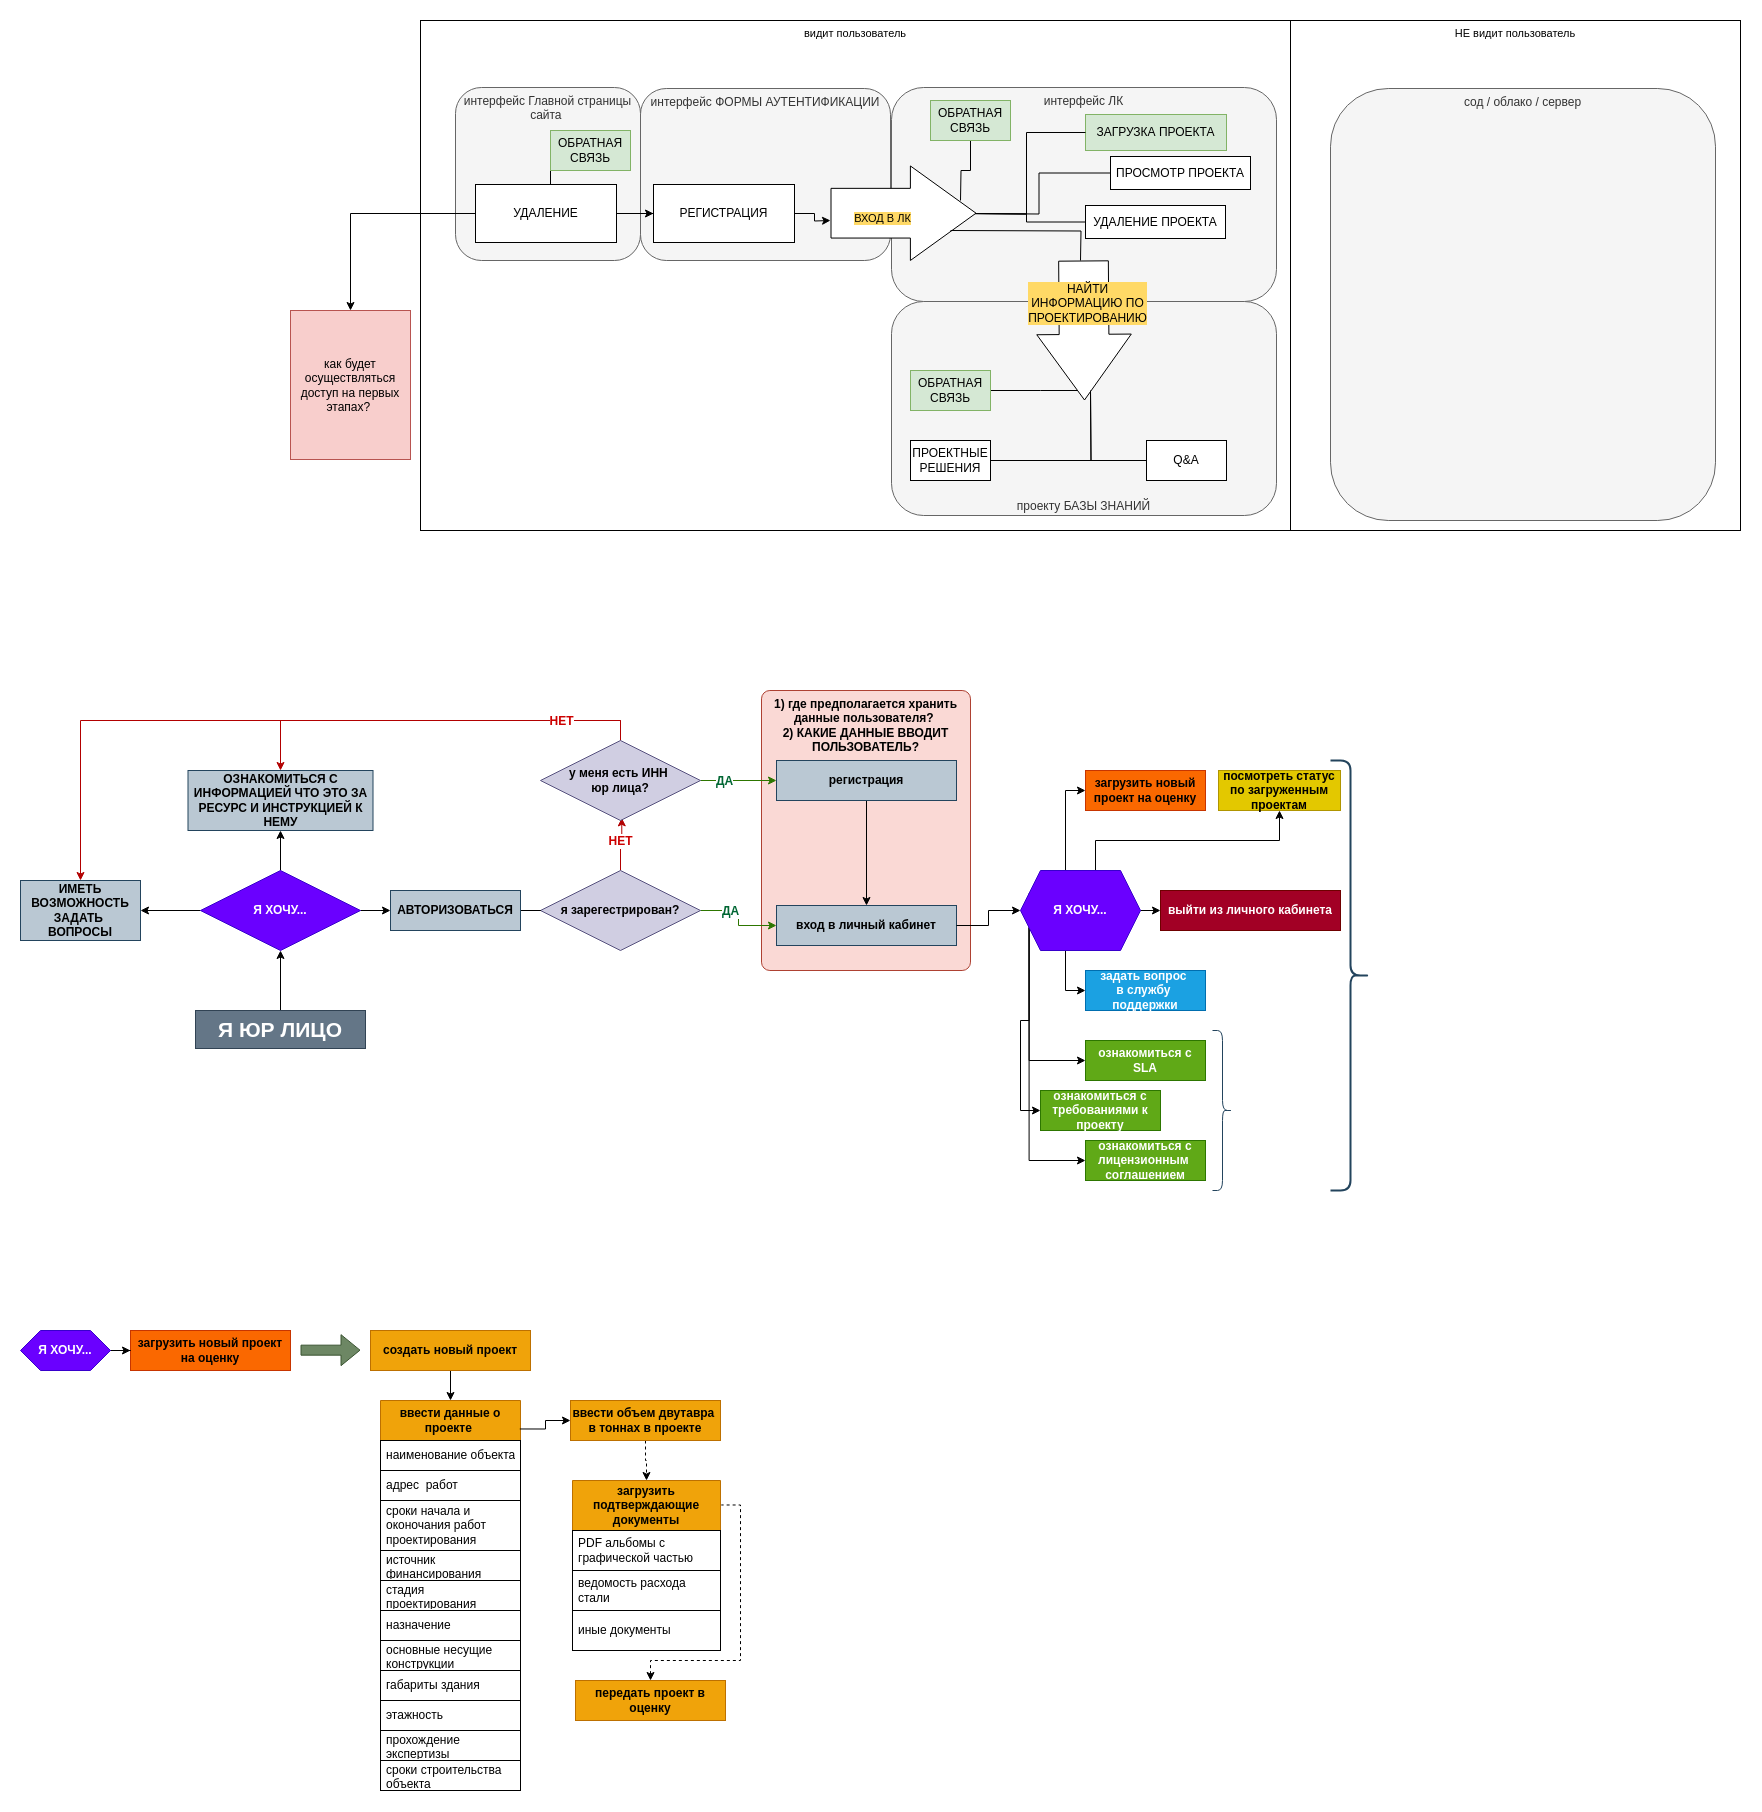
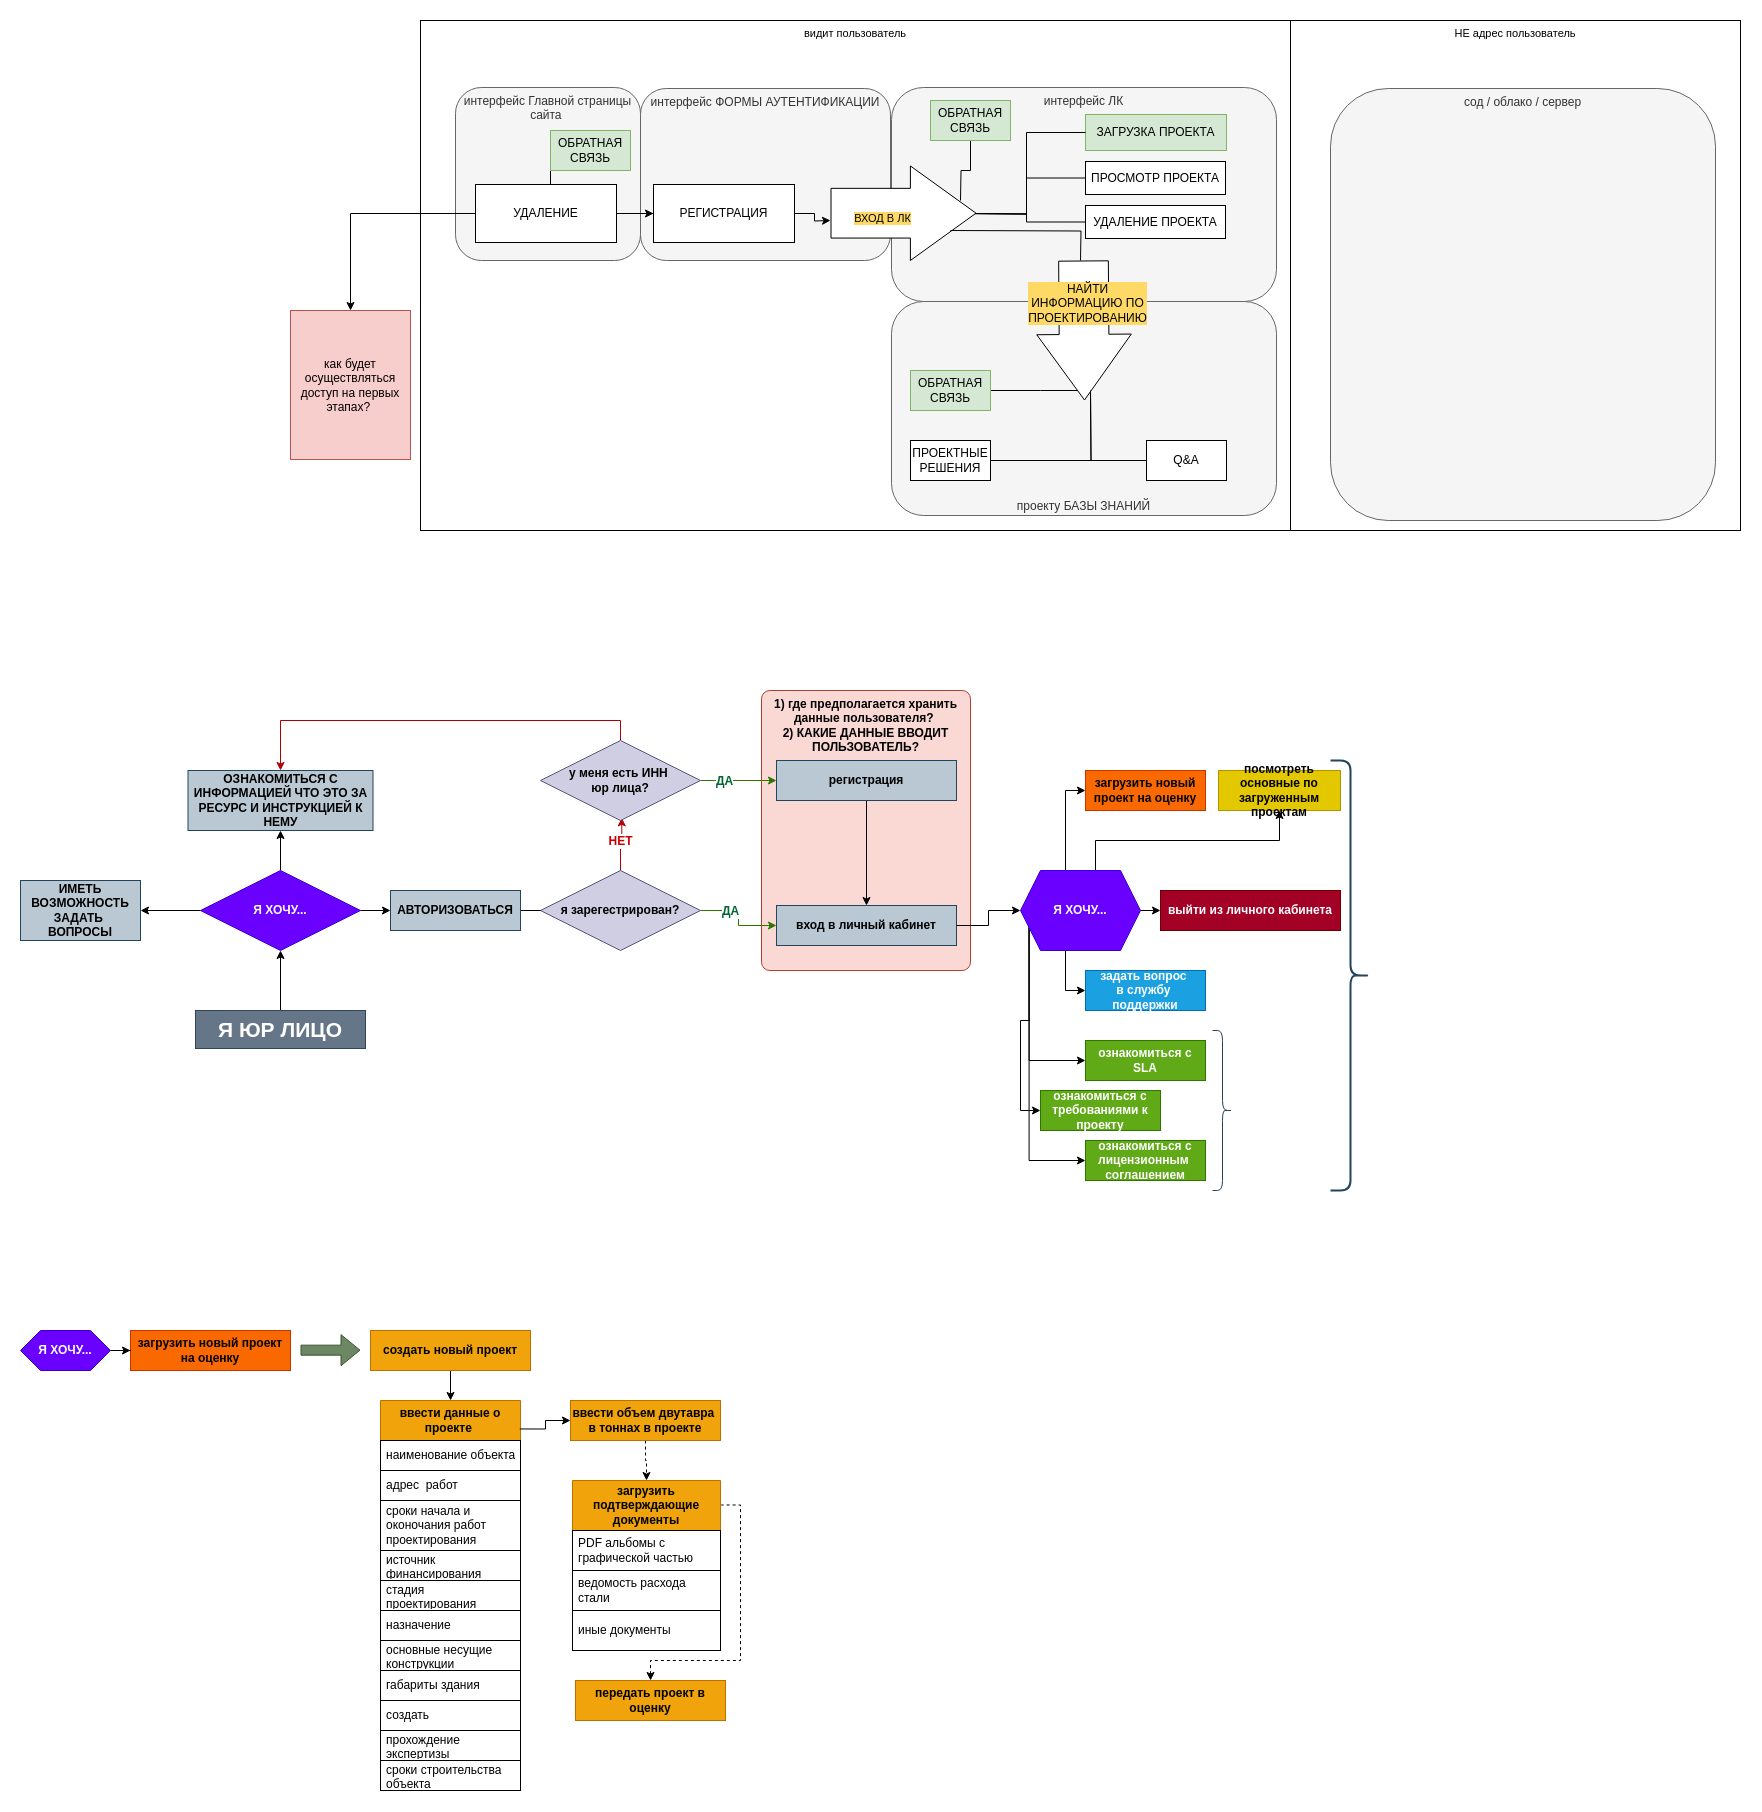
node "НЕ видит пользователь": label "НЕ видит пользователь" -> "НЕ адрес пользователь"
node "ПРОСМОТР ПРОЕКТА": moved (1181, 173) -> (1156, 178)
edge "у меня есть ИНН юр лица?" -> "ИМЕТЬ ВОЗМОЖНОСТЬ ЗАДАТЬ ВОПРОСЫ": removed, label "НЕТ"
node "посмотреть статус по загруженным проектам": label "посмотреть статус по загруженным проектам" -> "посмотреть основные по загруженным проектам"
node "этажность": label "этажность" -> "создать"
